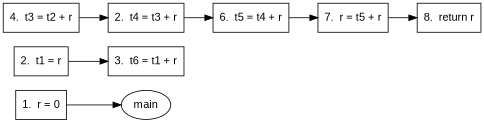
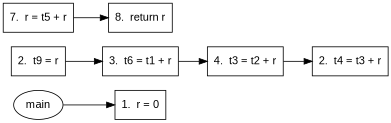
node "6.  t5 = t4 + r": removed
node "2.  t1 = r": label "2.  t1 = r" -> "2.  t9 = r"
edge "3.  t6 = t1 + r" -> "4.  t3 = t2 + r": added
edge "1.  r = 0" -> "main": reversed
